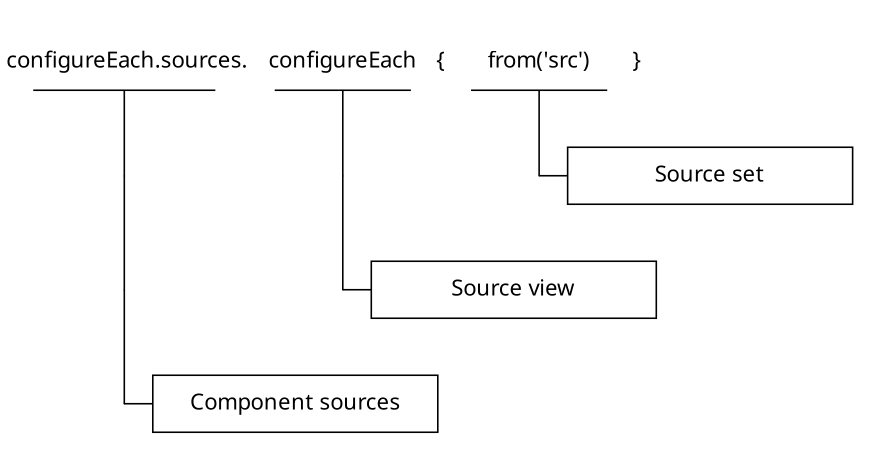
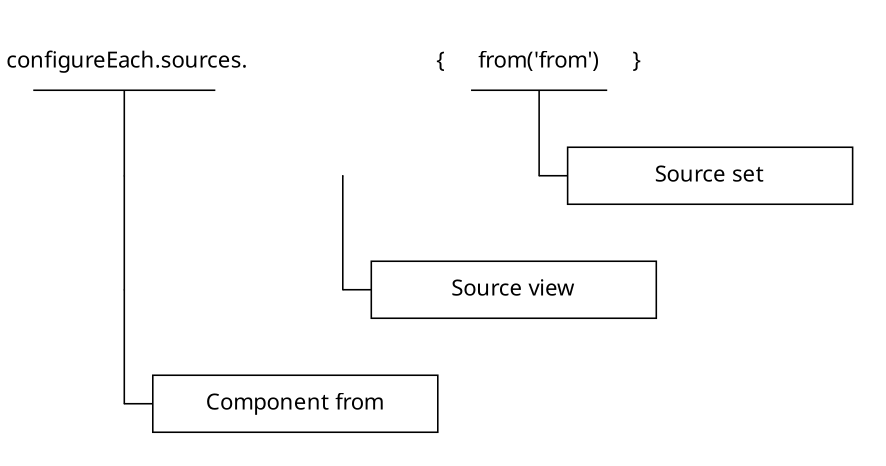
node "configureEach": removed
node "from('src')": label "from('src')" -> "from('from')"
node "Component sources": label "Component sources" -> "Component from"
